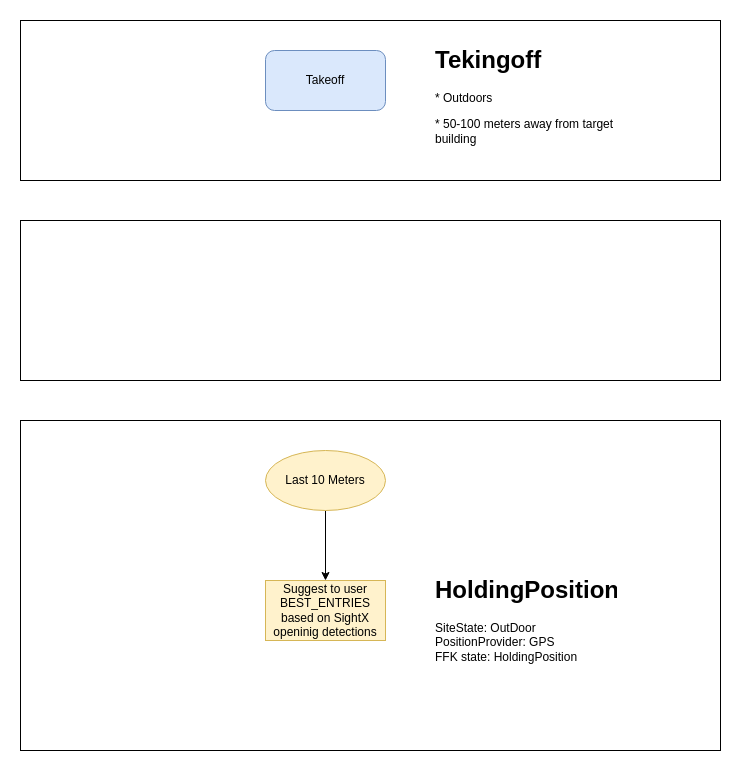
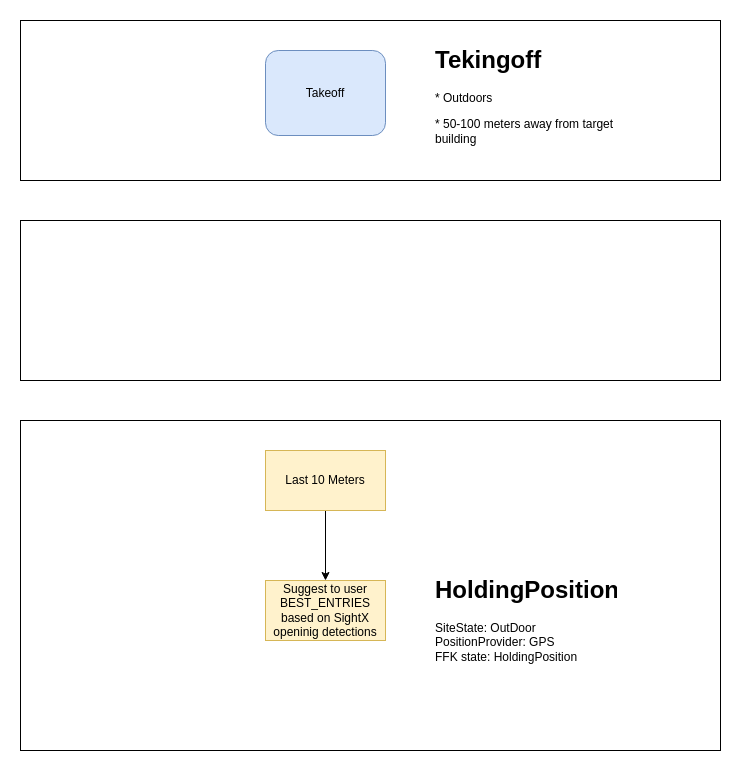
node "Takeoff": size 120x60 -> 120x85
node "Last 10 Meters": shape ellipse -> rectangle
